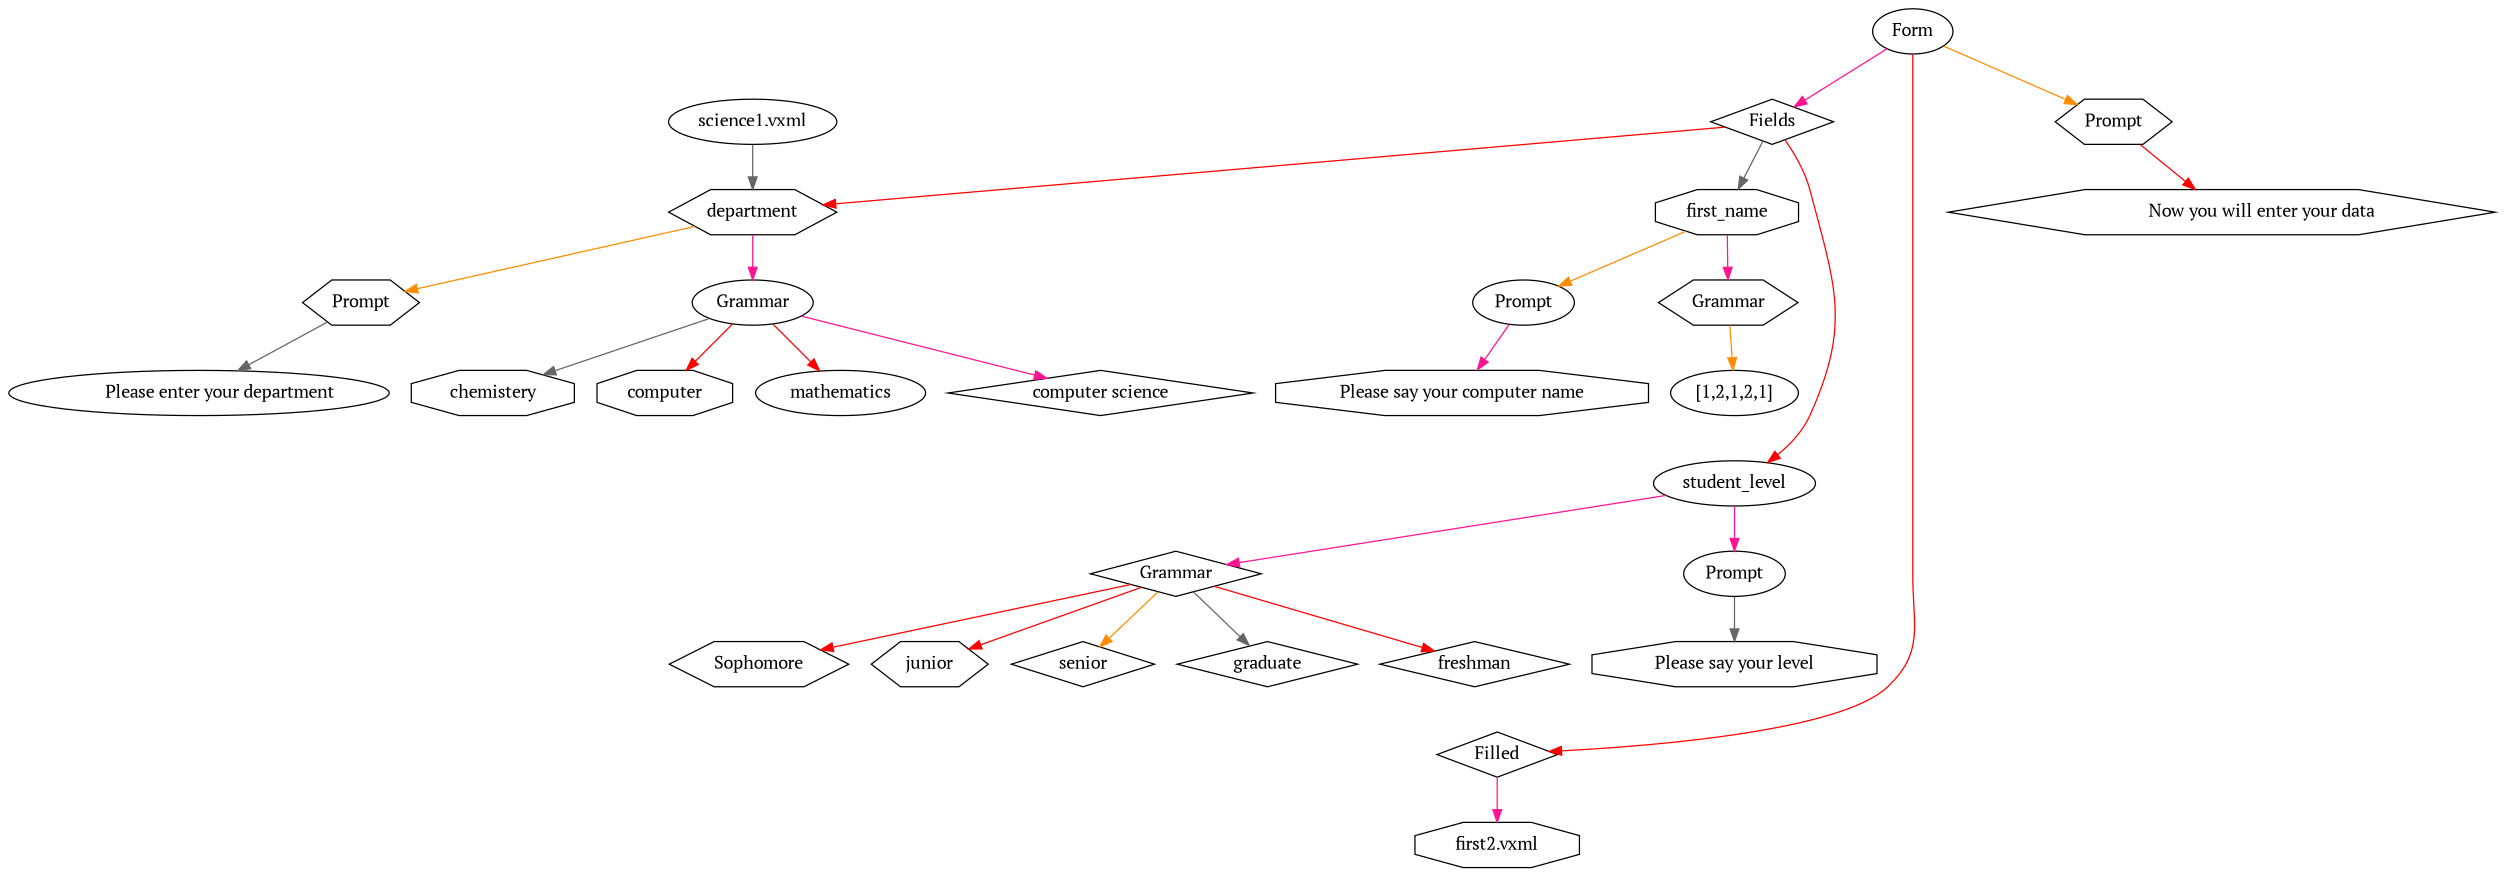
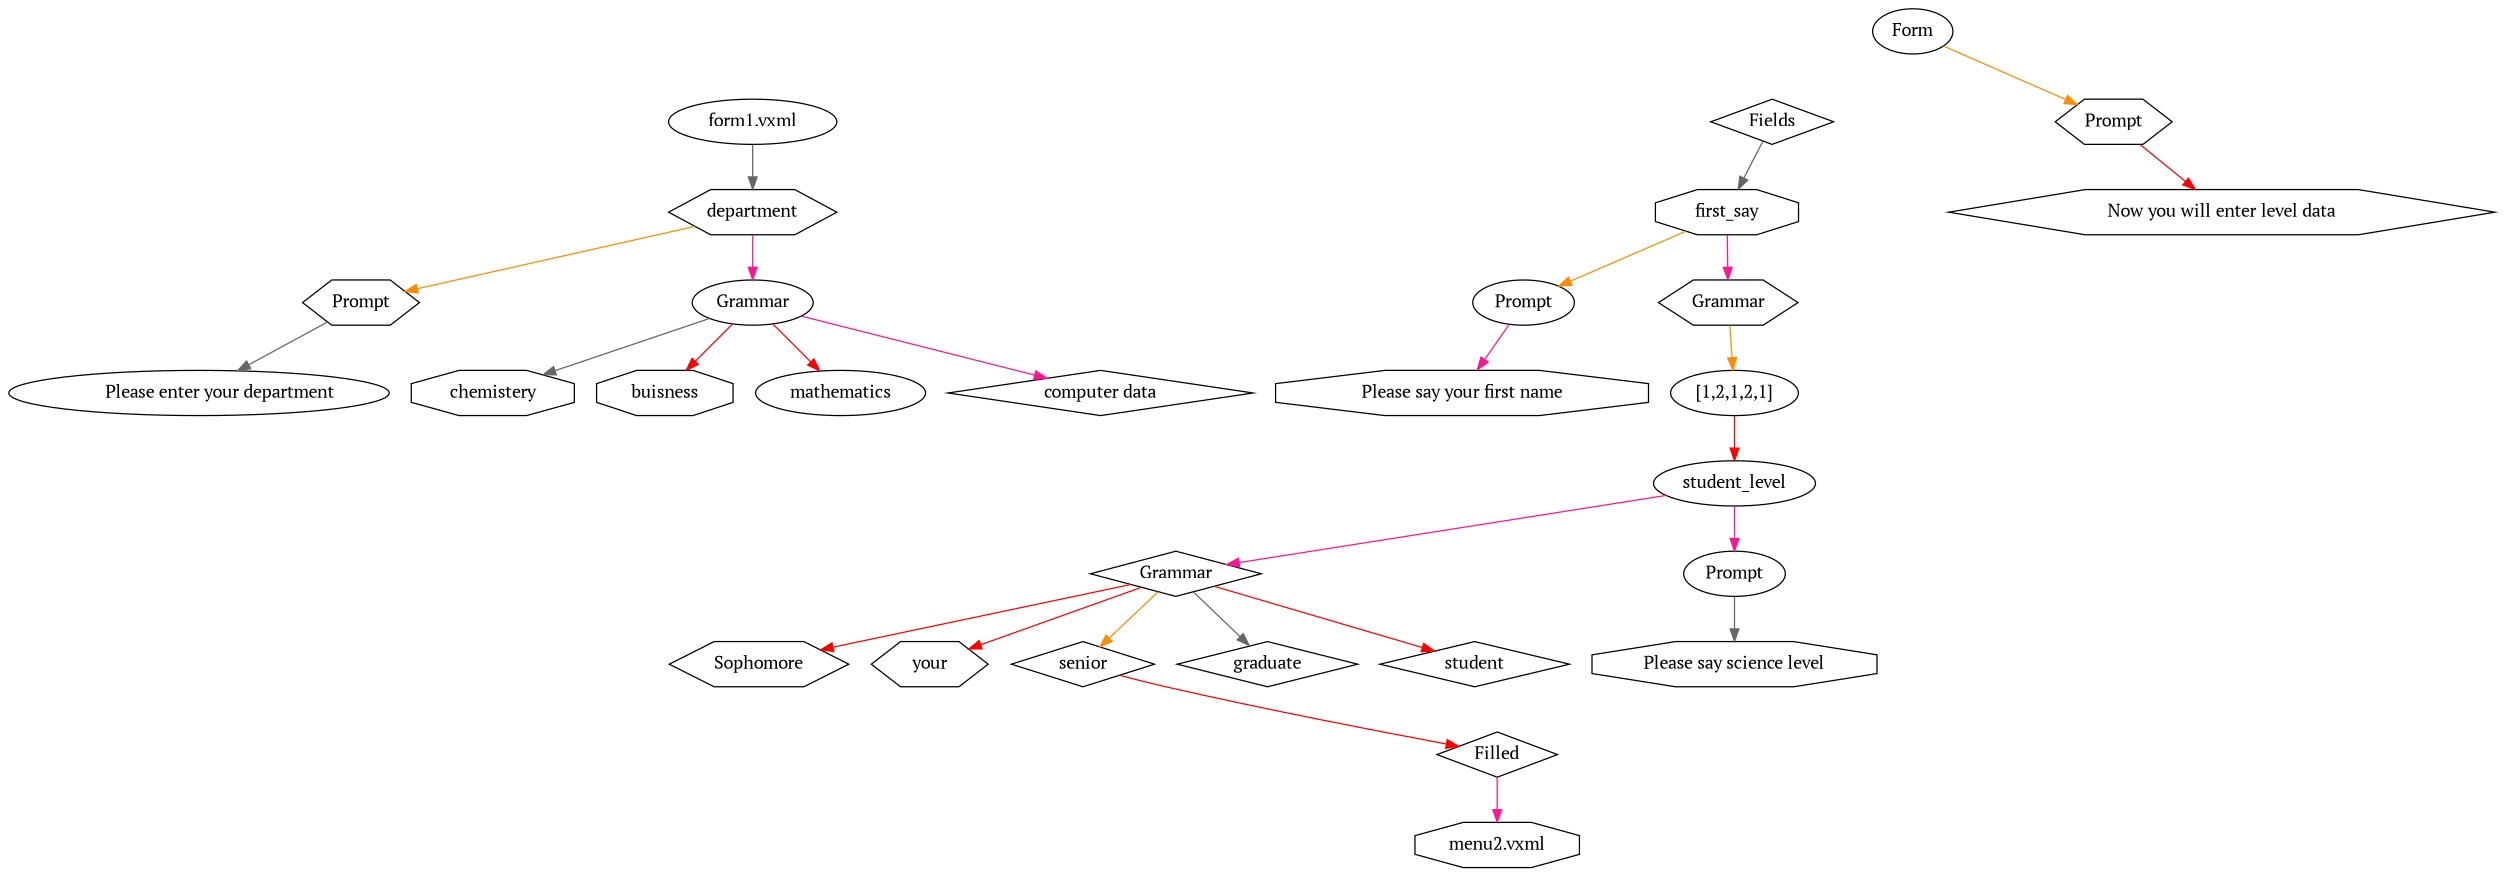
edge "Form" -> "Fields": removed
node "science1.vxml": label "science1.vxml" -> "form1.vxml"
edge "Fields" -> "department": removed
node "first_name": label "first_name" -> "first_say"
node "Now you will enter your data": label "Now you will enter your data" -> "Now you will enter level data"
edge "Fields" -> "student_level": now "[1,2,1,2,1]" -> "student_level"
node "computer": label "computer" -> "buisness"
node "computer science": label "computer science" -> "computer data"
node "Please say your computer name": label "Please say your computer name" -> "Please say your first name"
edge "Form" -> "Filled": now "senior" -> "Filled"
node "junior": label "junior" -> "your"
node "freshman": label "freshman" -> "student"
node "Please say your level": label "Please say your level" -> "Please say science level"
node "first2.vxml": label "first2.vxml" -> "menu2.vxml"
